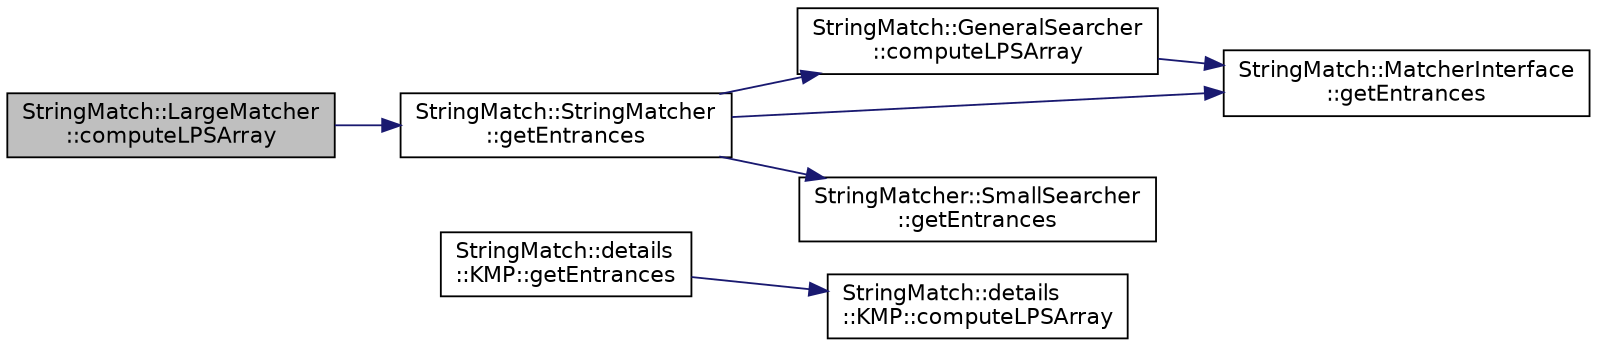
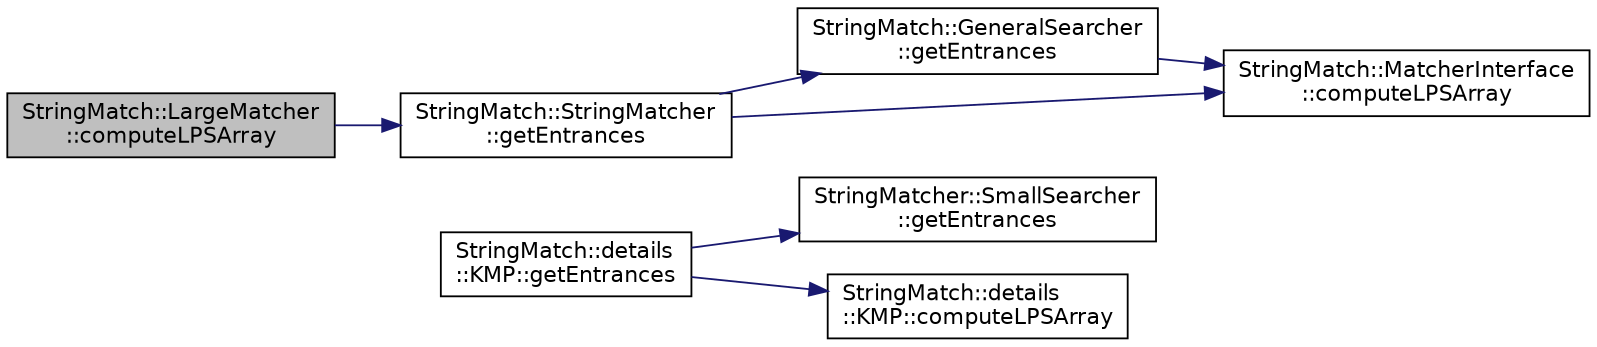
node "StringMatch::GeneralSearcher ::computeLPSArray": label "StringMatch::GeneralSearcher ::computeLPSArray" -> "StringMatch::GeneralSearcher ::getEntrances"
node "StringMatch::MatcherInterface ::getEntrances": label "StringMatch::MatcherInterface ::getEntrances" -> "StringMatch::MatcherInterface ::computeLPSArray"
edge "StringMatch::StringMatcher ::getEntrances" -> "StringMatcher::SmallSearcher ::getEntrances": now "StringMatch::details ::KMP::getEntrances" -> "StringMatcher::SmallSearcher ::getEntrances"
